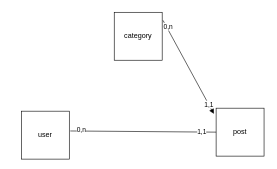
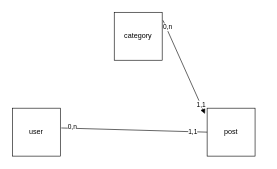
node "post": moved (240, 132) -> (231, 132)
node "user": moved (45, 135) -> (36, 132)
